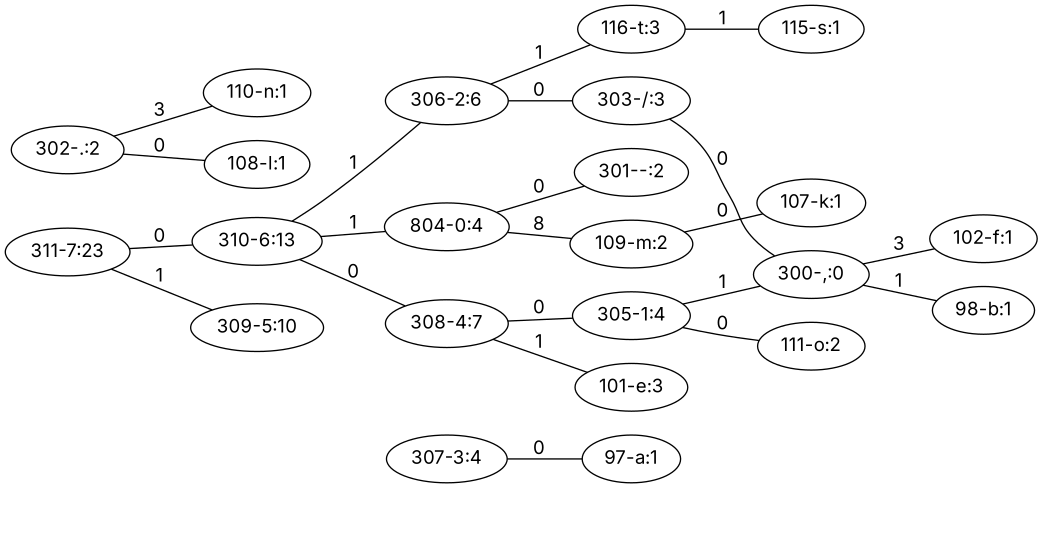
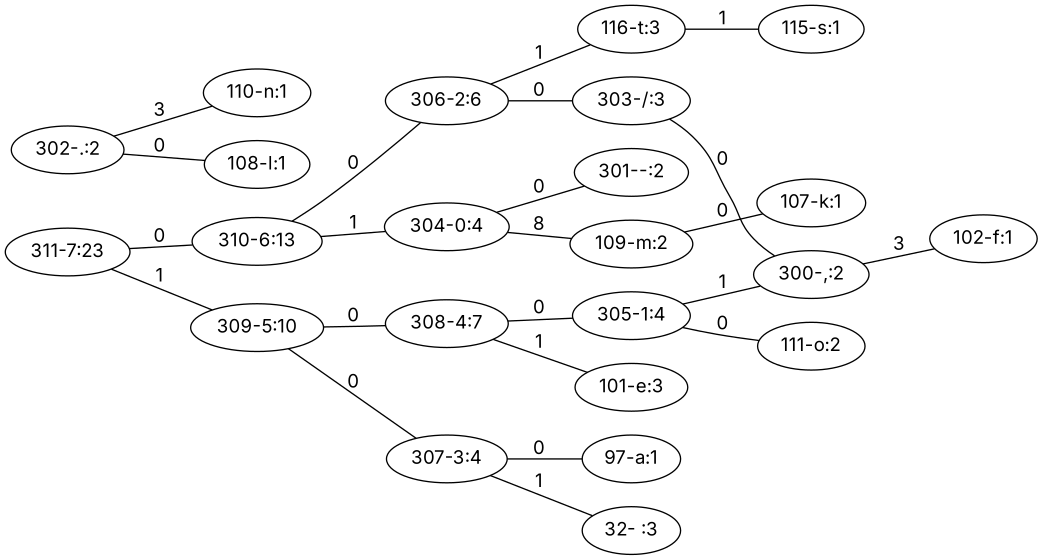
edge "306-2:6" -- "310-6:13": label "1" -> "0"
node "804-0:4": label "804-0:4" -> "304-0:4"
node "300-,:0": label "300-,:0" -> "300-,:2"
edge "310-6:13" -- "308-4:7": now "309-5:10" -- "308-4:7"
node "98-b:1": removed
edge "309-5:10" -- "307-3:4": added, label "0"
node "32- :3": added
